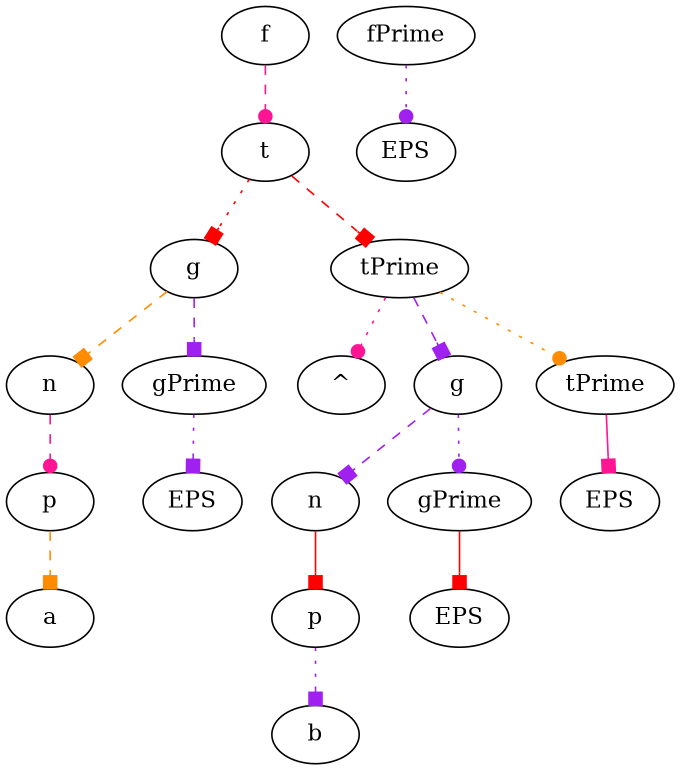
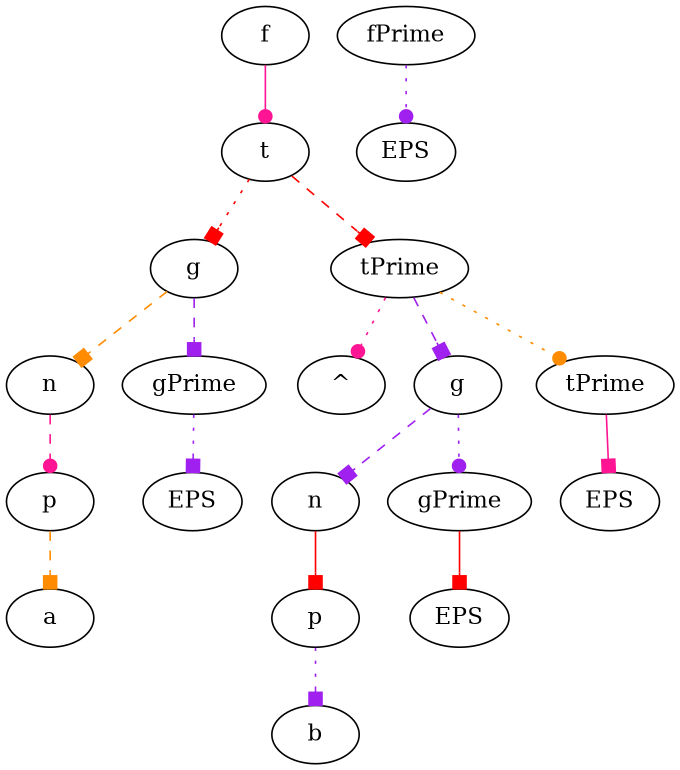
edge "f" -> "t": style dashed -> solid
